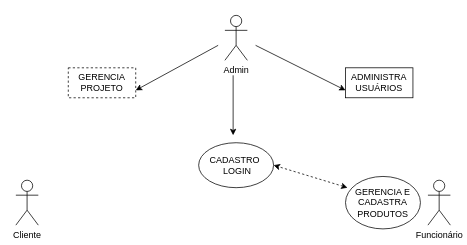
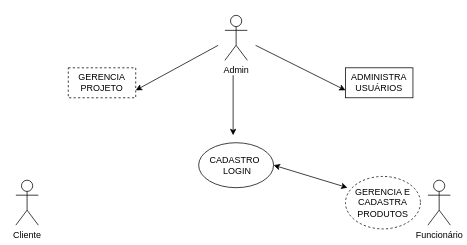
edge "CADASTRO LOGIN" -- "GERENCIA E CADASTRA PRODUTOS": style dashed -> solid
node "GERENCIA E CADASTRA PRODUTOS": style solid -> dashed
